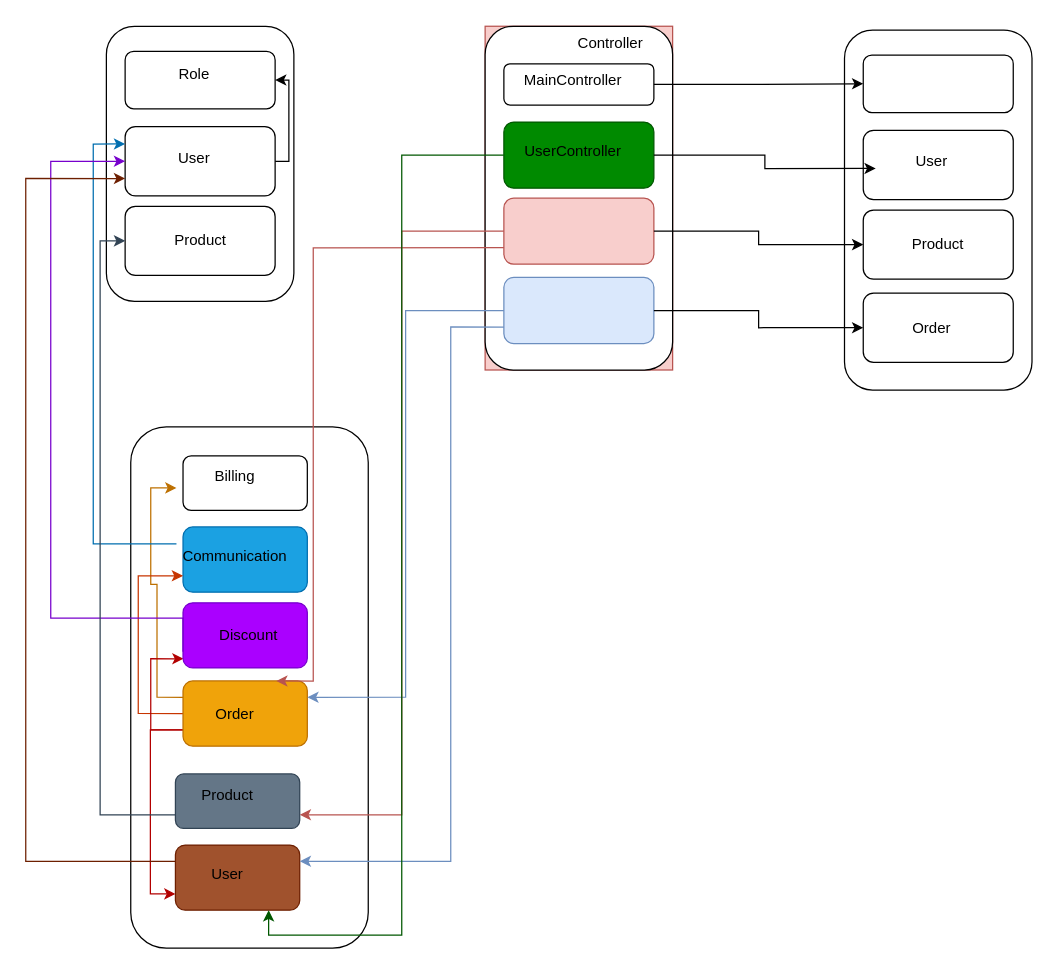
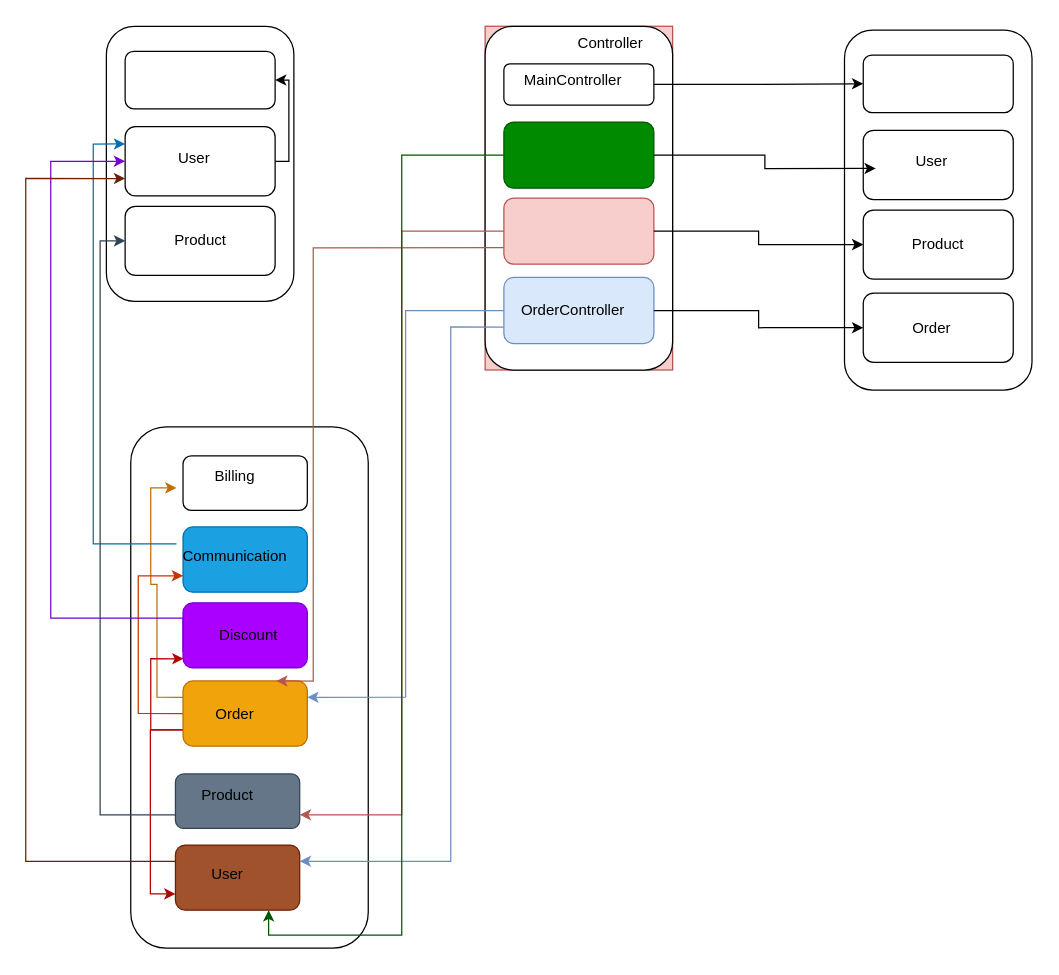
node "Role": removed
node "UserController": removed
node "OrderController": added
